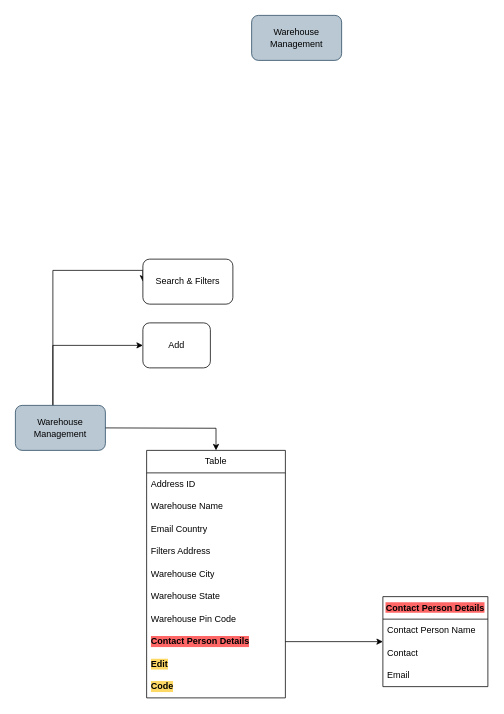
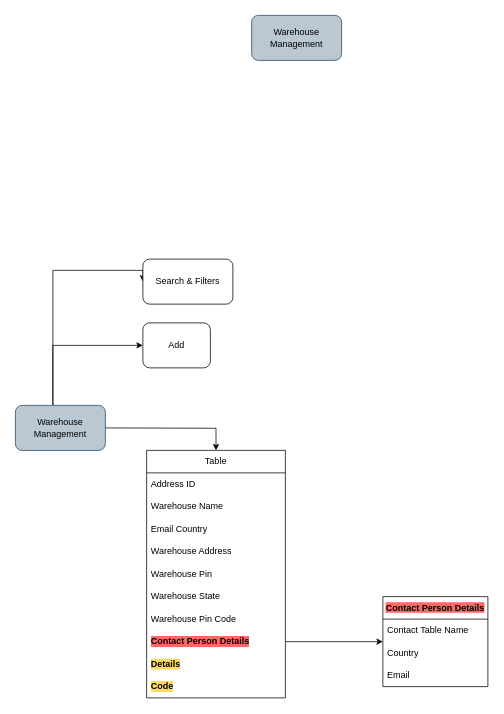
node "Filters Address": label "Filters Address" -> "Warehouse Address"
node "Warehouse City": label "Warehouse City" -> "Warehouse Pin"
node "Contact Person Name": label "Contact Person Name" -> "Contact Table Name"
node "Contact": label "Contact" -> "Country"
node "Edit": label "Edit" -> "Details"
